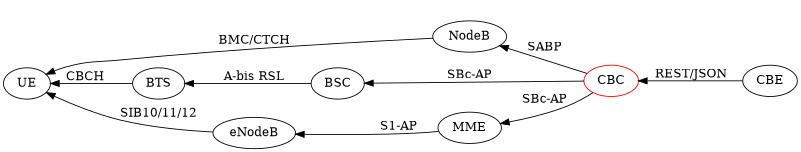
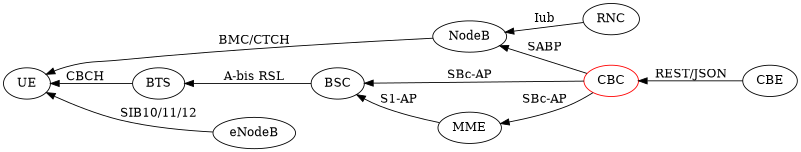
node "RNC": added
edge "MME" -> "eNodeB": now "MME" -> "BSC"
